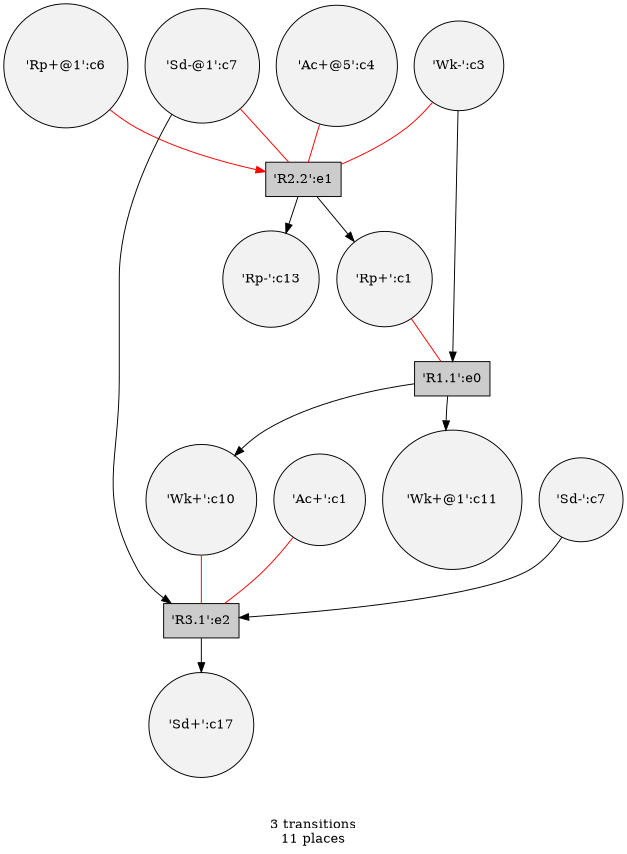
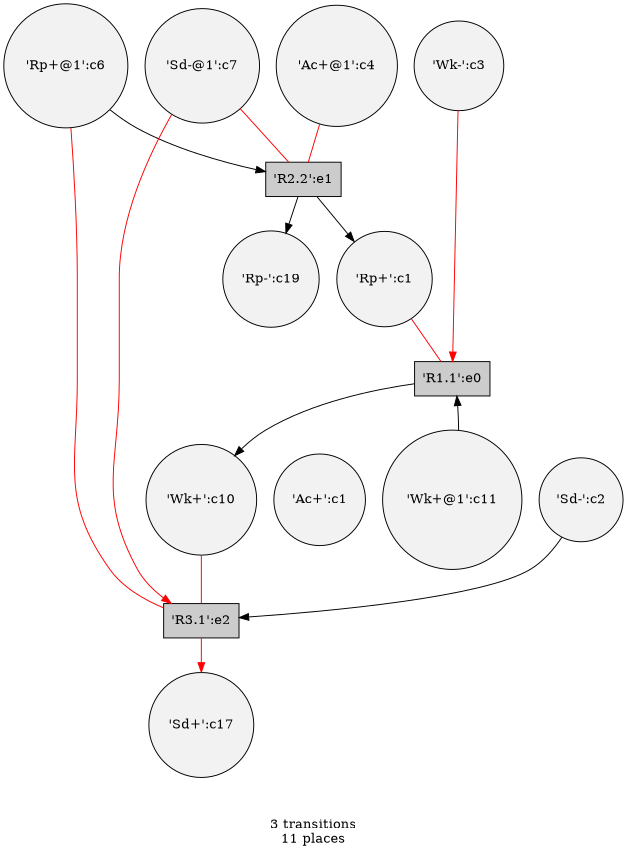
node "'Ac+@5':c4": label "'Ac+@5':c4" -> "'Ac+@1':c4"
edge "'Wk-':c3" -- "'R2.2':e1": removed
edge "'Rp+@1':c6" -> "'R2.2':e1": color red -> black
edge "'Wk-':c3" -> "'R1.1':e0": color black -> red
node "'Rp-':c13": label "'Rp-':c13" -> "'Rp-':c19"
edge "'Sd-@1':c7" -> "'R3.1':e2": color black -> red
edge "'R1.1':e0" -> "'Wk+@1':c11": reversed
node "'Sd-':c7": label "'Sd-':c7" -> "'Sd-':c2"
edge "'Ac+':c1" -- "'R3.1':e2": now "'Rp+@1':c6" -- "'R3.1':e2"
edge "'R3.1':e2" -> "'Sd+':c17": color black -> red
